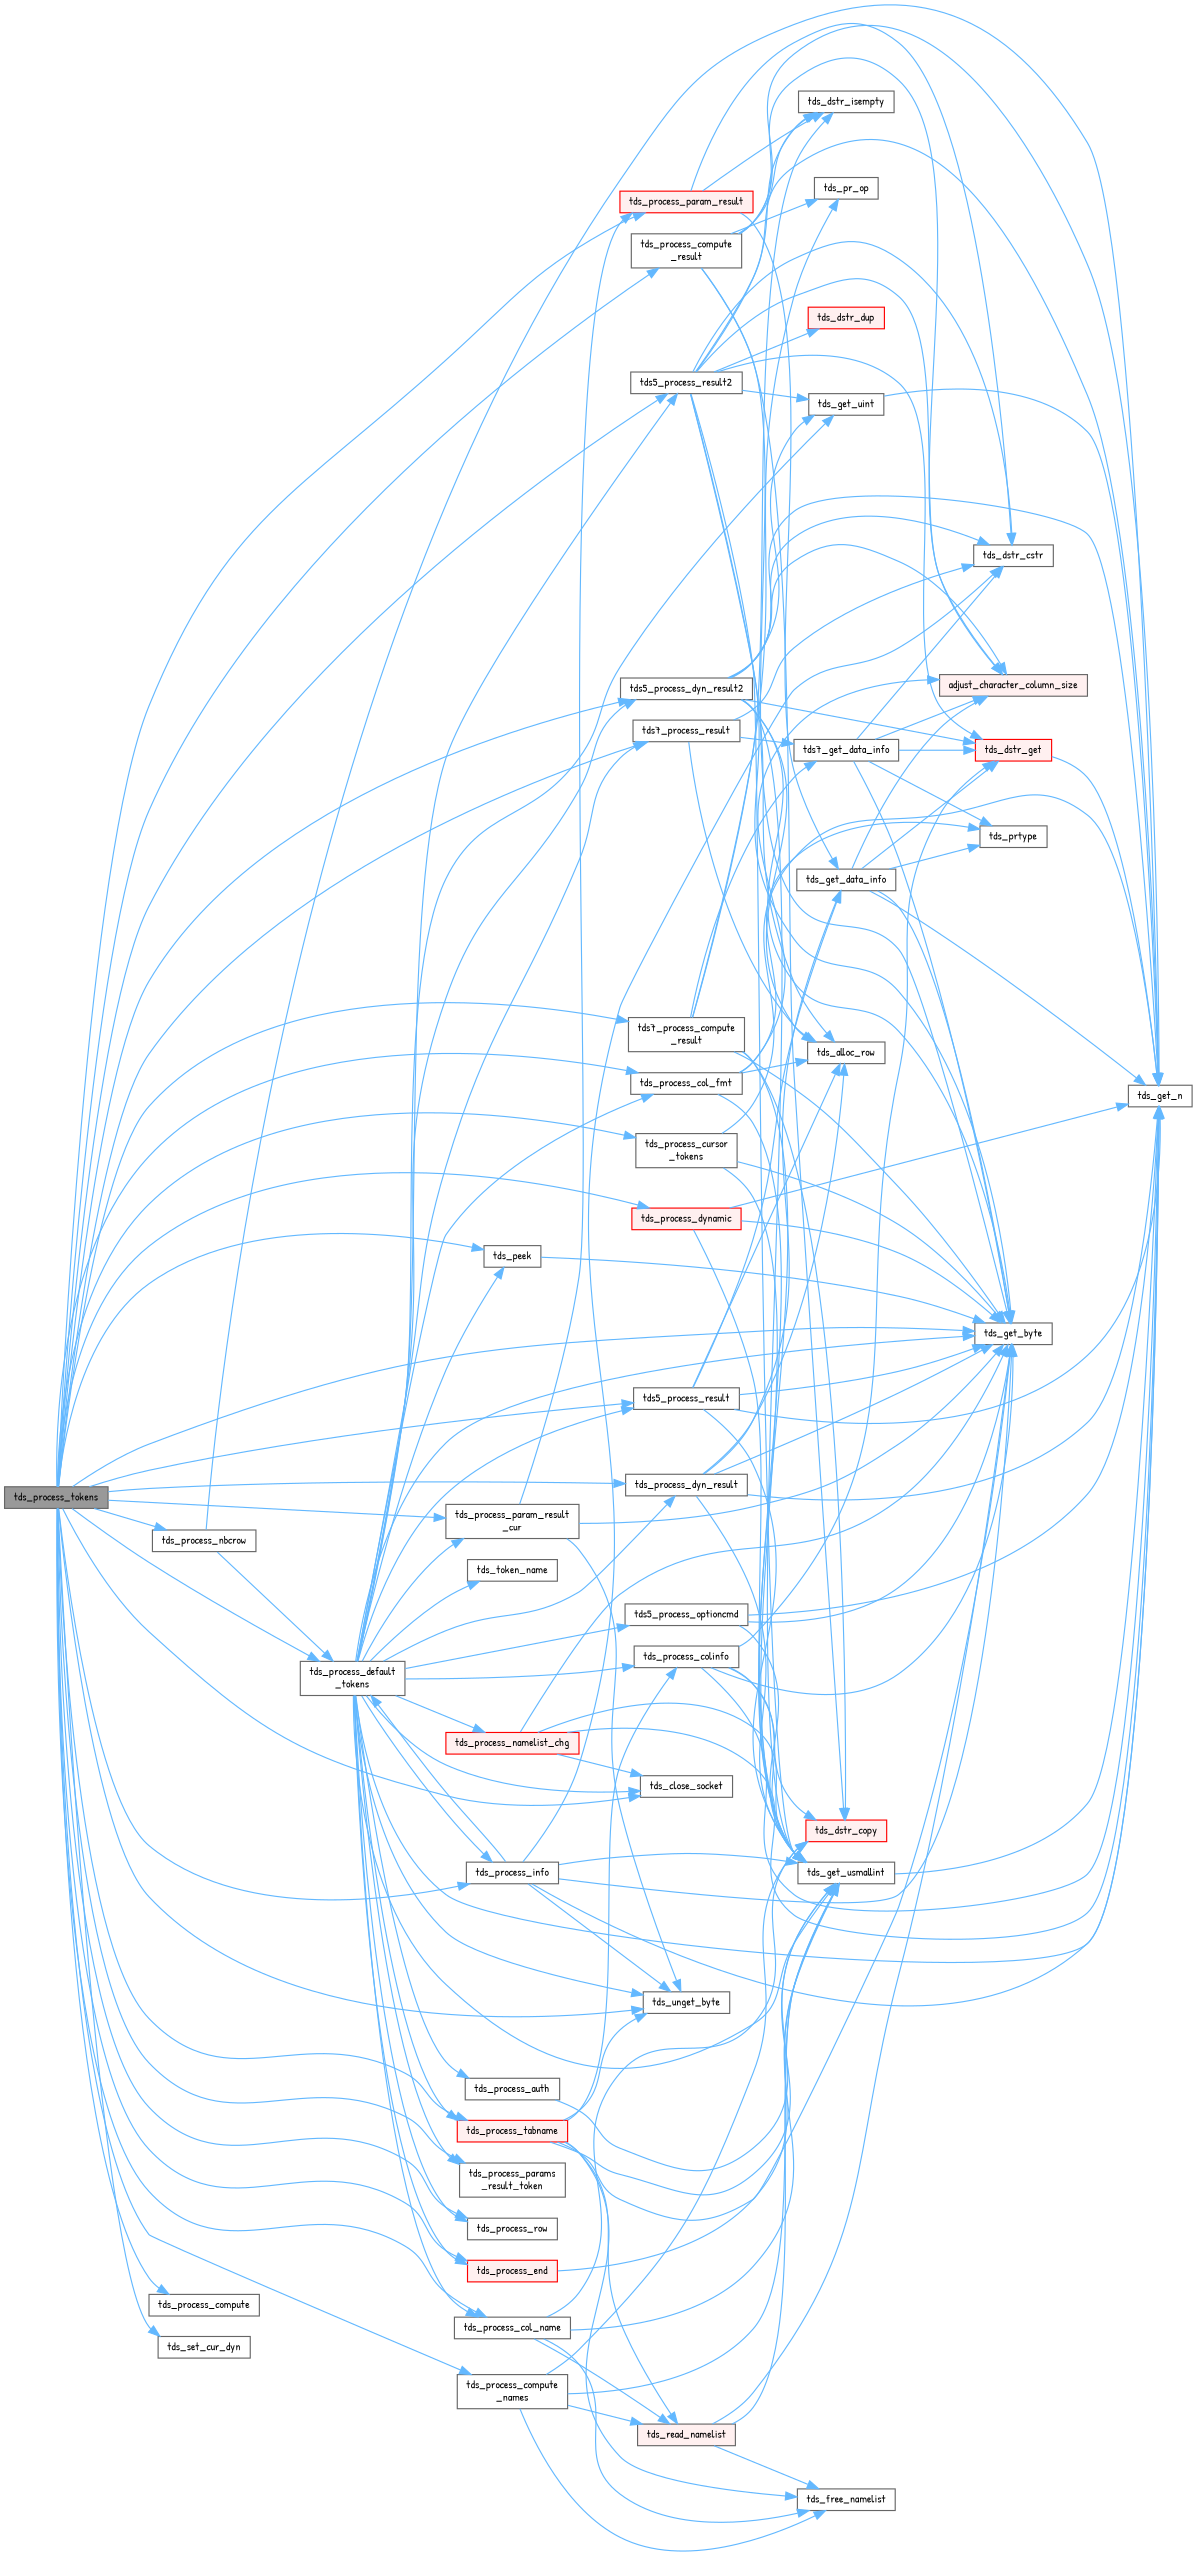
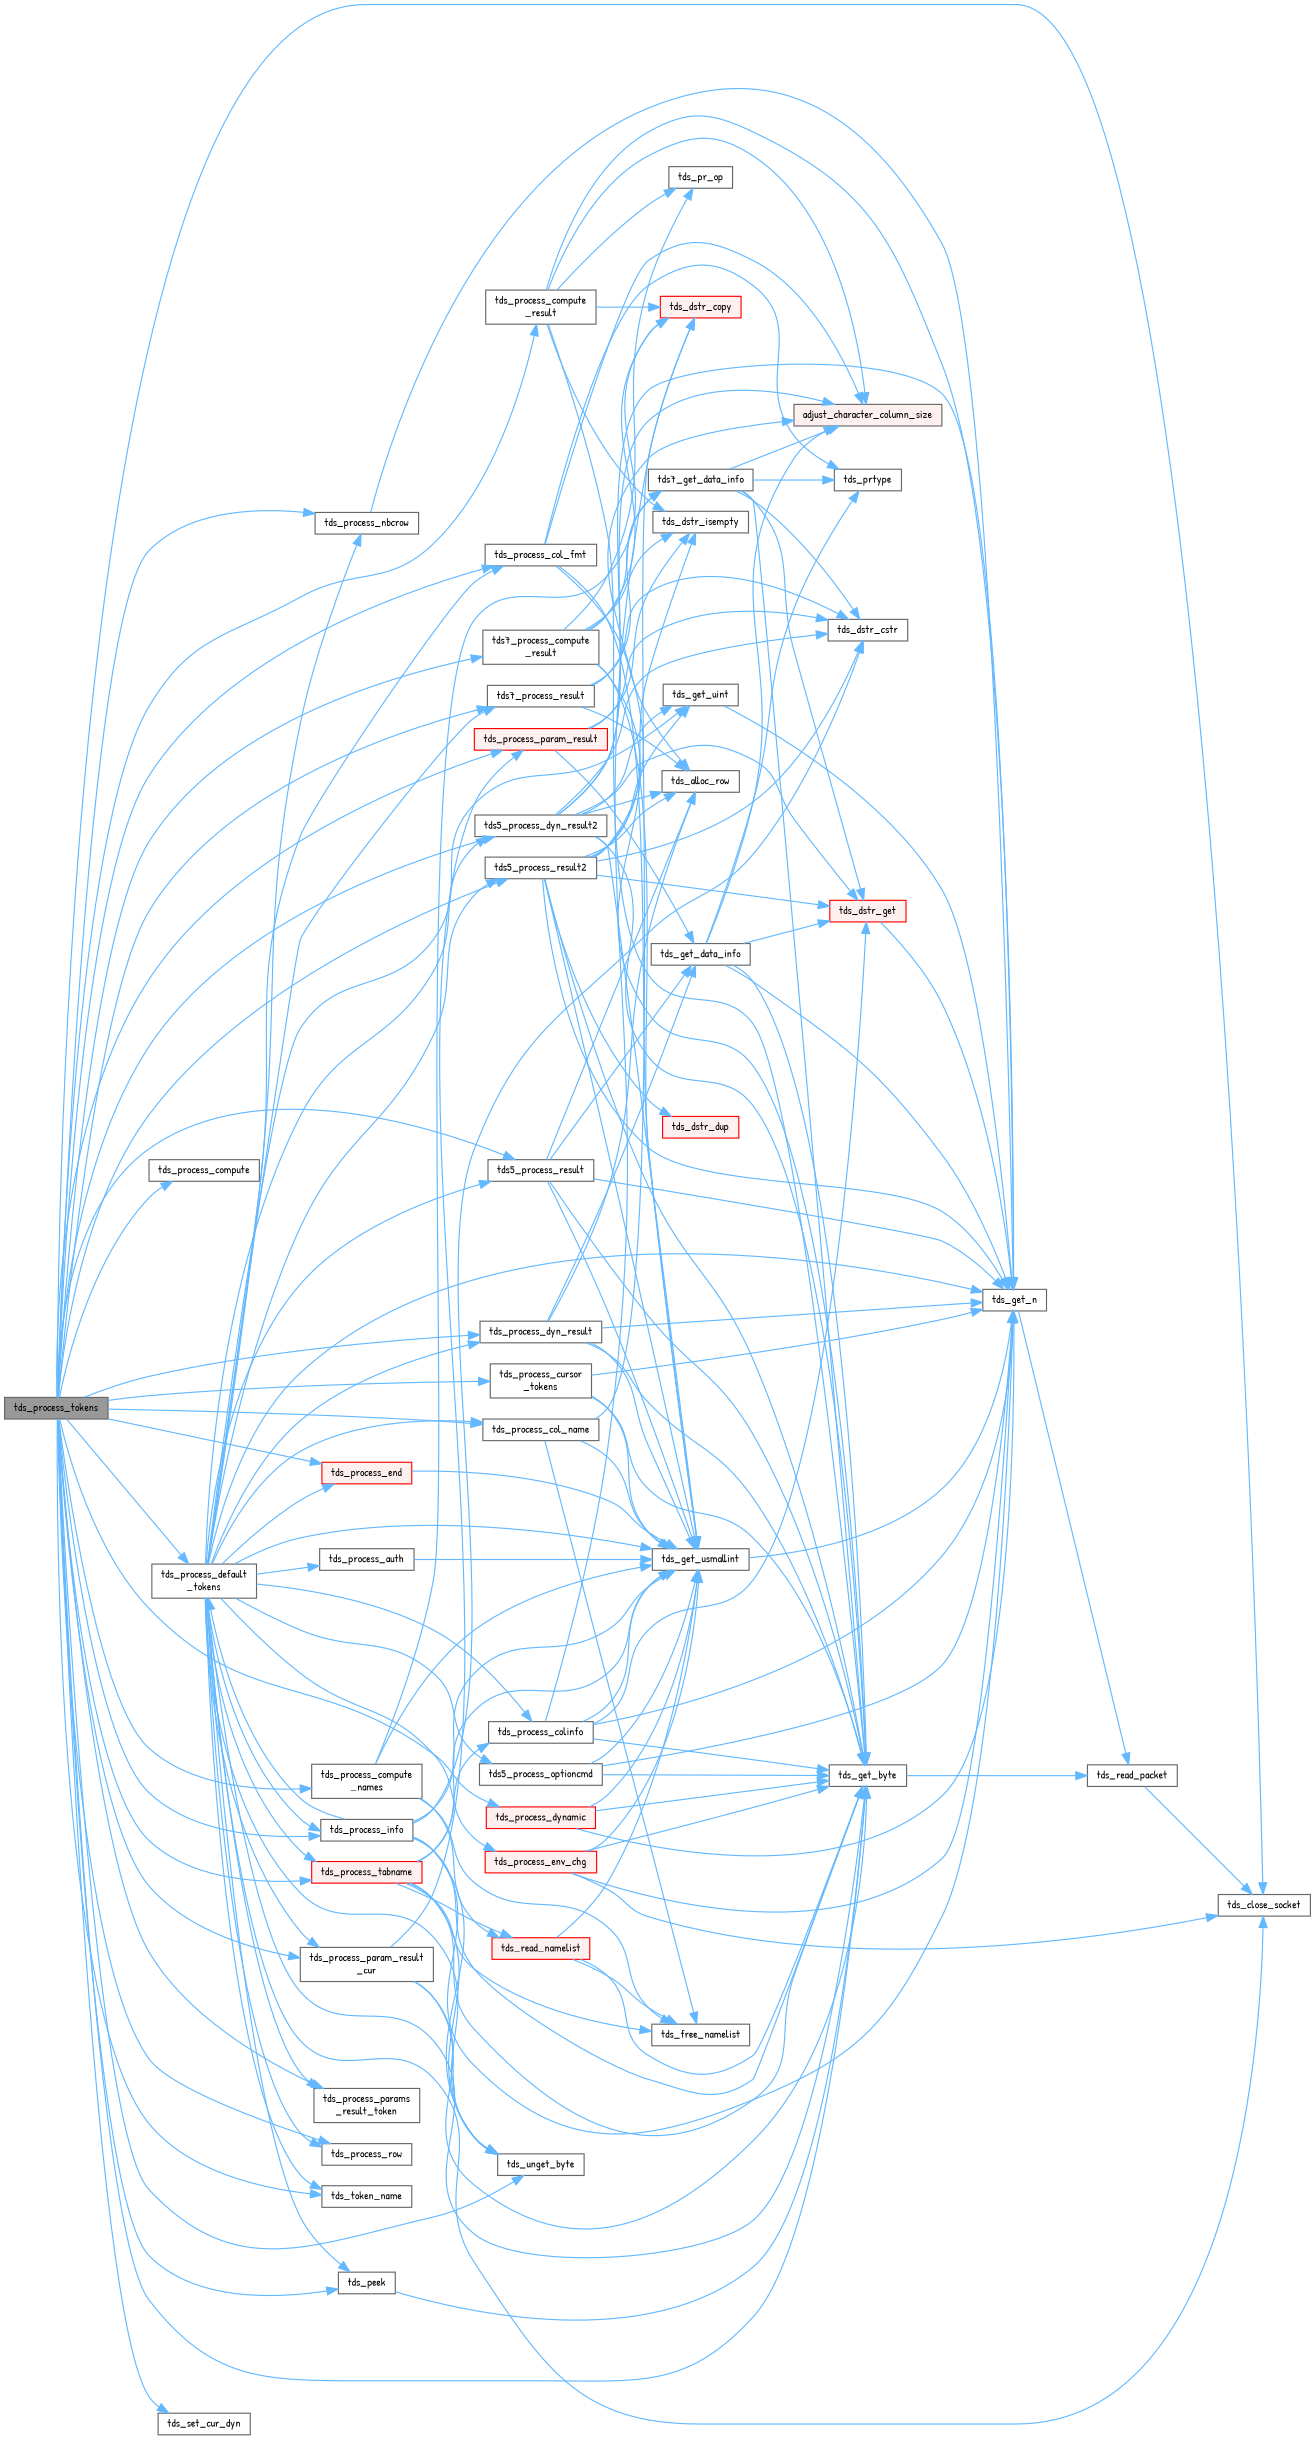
edge "tds_process_nbcrow" -> "tds_process_default _tokens": reversed
node "tds_process_namelist_chg": label "tds_process_namelist_chg" -> "tds_process_env_chg"
node "tds_read_packet": added
edge "tds_process_tokens" -> "tds_token_name": added
edge "tds_process_col_name" -> "tds_read_namelist": removed
node "tds_read_namelist": color grey40 -> red
